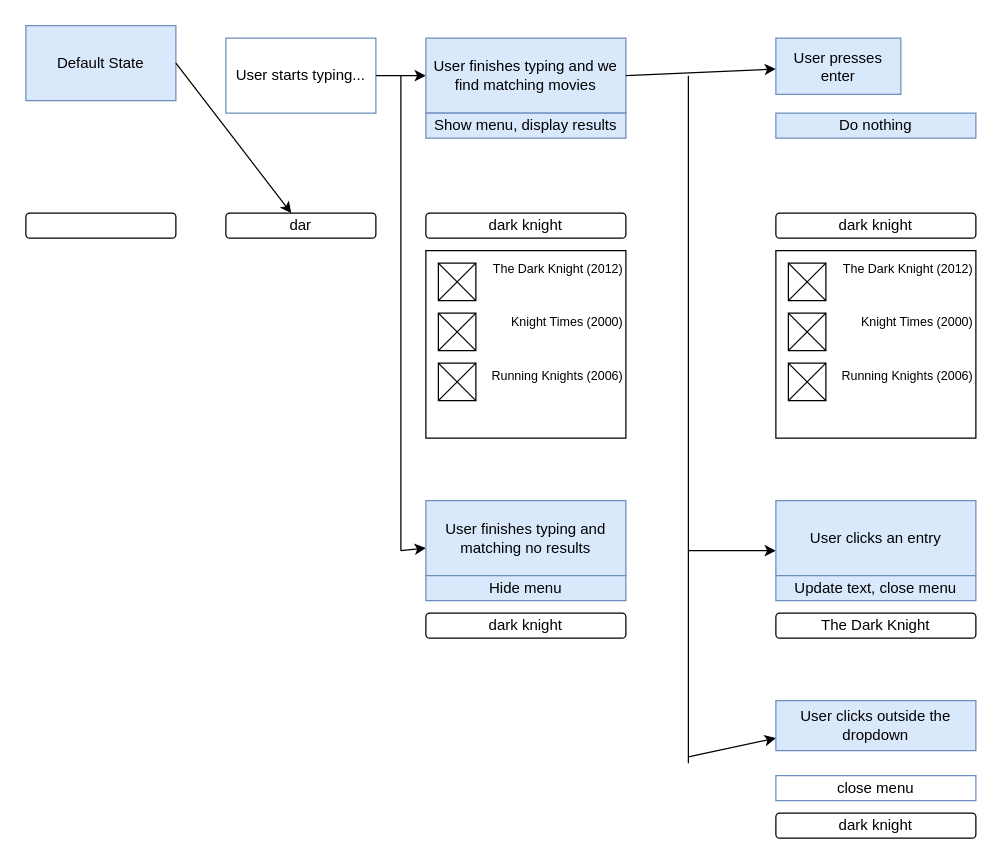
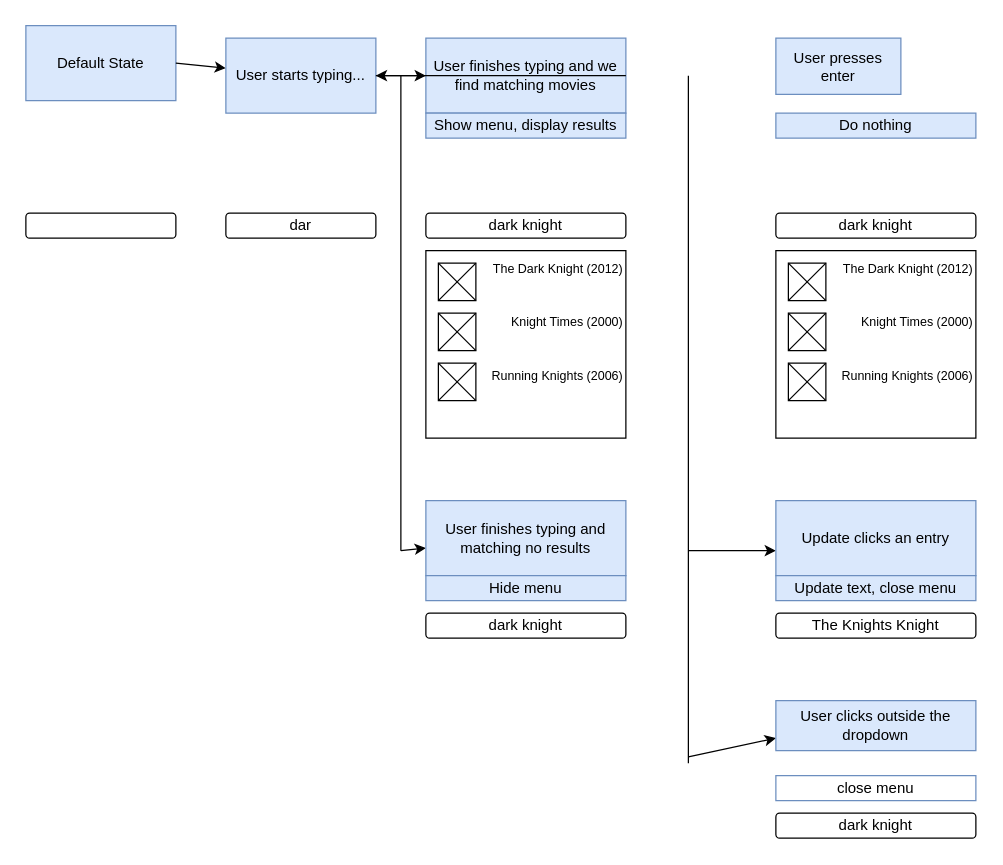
edge "User finishes typing and we find matching movies" -> "User presses enter": now "User finishes typing and we find matching movies" -> "User starts typing..."
node "User starts typing...": fillcolor #ffffff -> #dae8fc
edge "Default State" -> "dar": now "Default State" -> "User starts typing..."
node "User clicks an entry": label "User clicks an entry" -> "Update clicks an entry"
node "The Dark Knight": label "The Dark Knight" -> "The Knights Knight"
